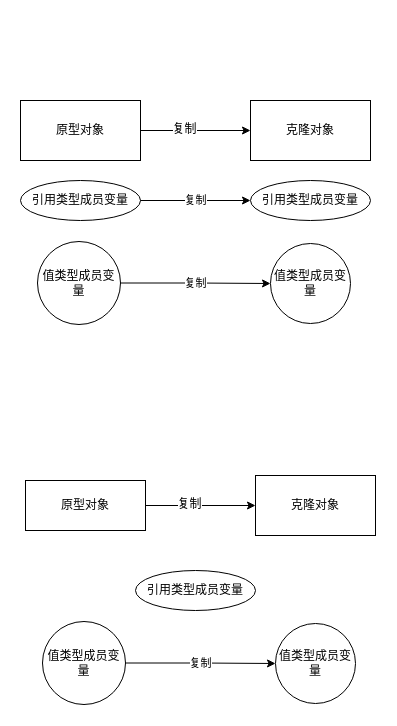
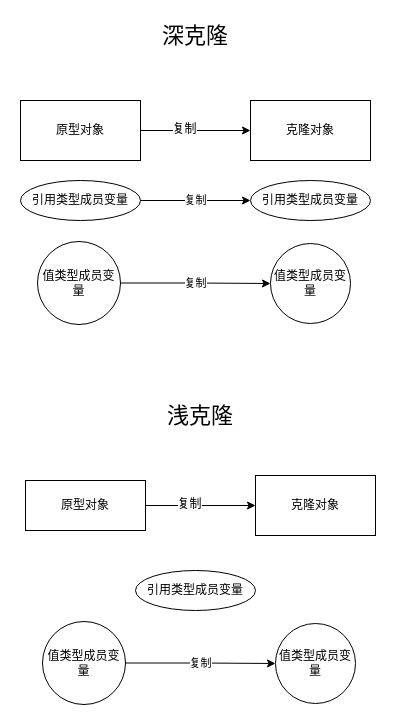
node "深克隆": added
node "浅克隆": added
